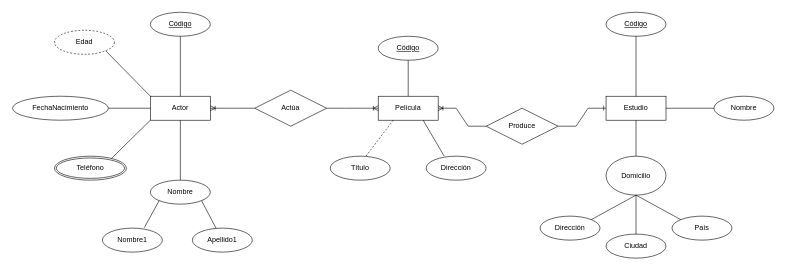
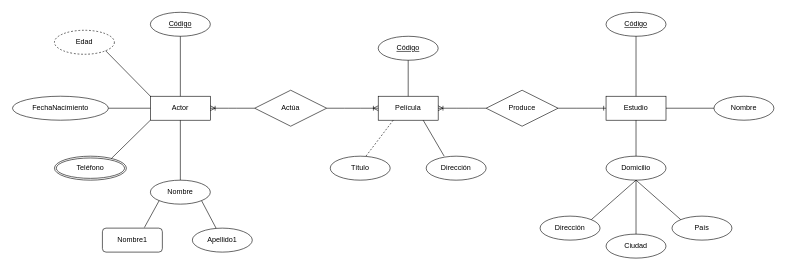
node "Produce": moved (522, 126) -> (522, 108)
node "Domicilio": size 60x39 -> 60x24
node "Nombre1": shape ellipse -> rounded rectangle
